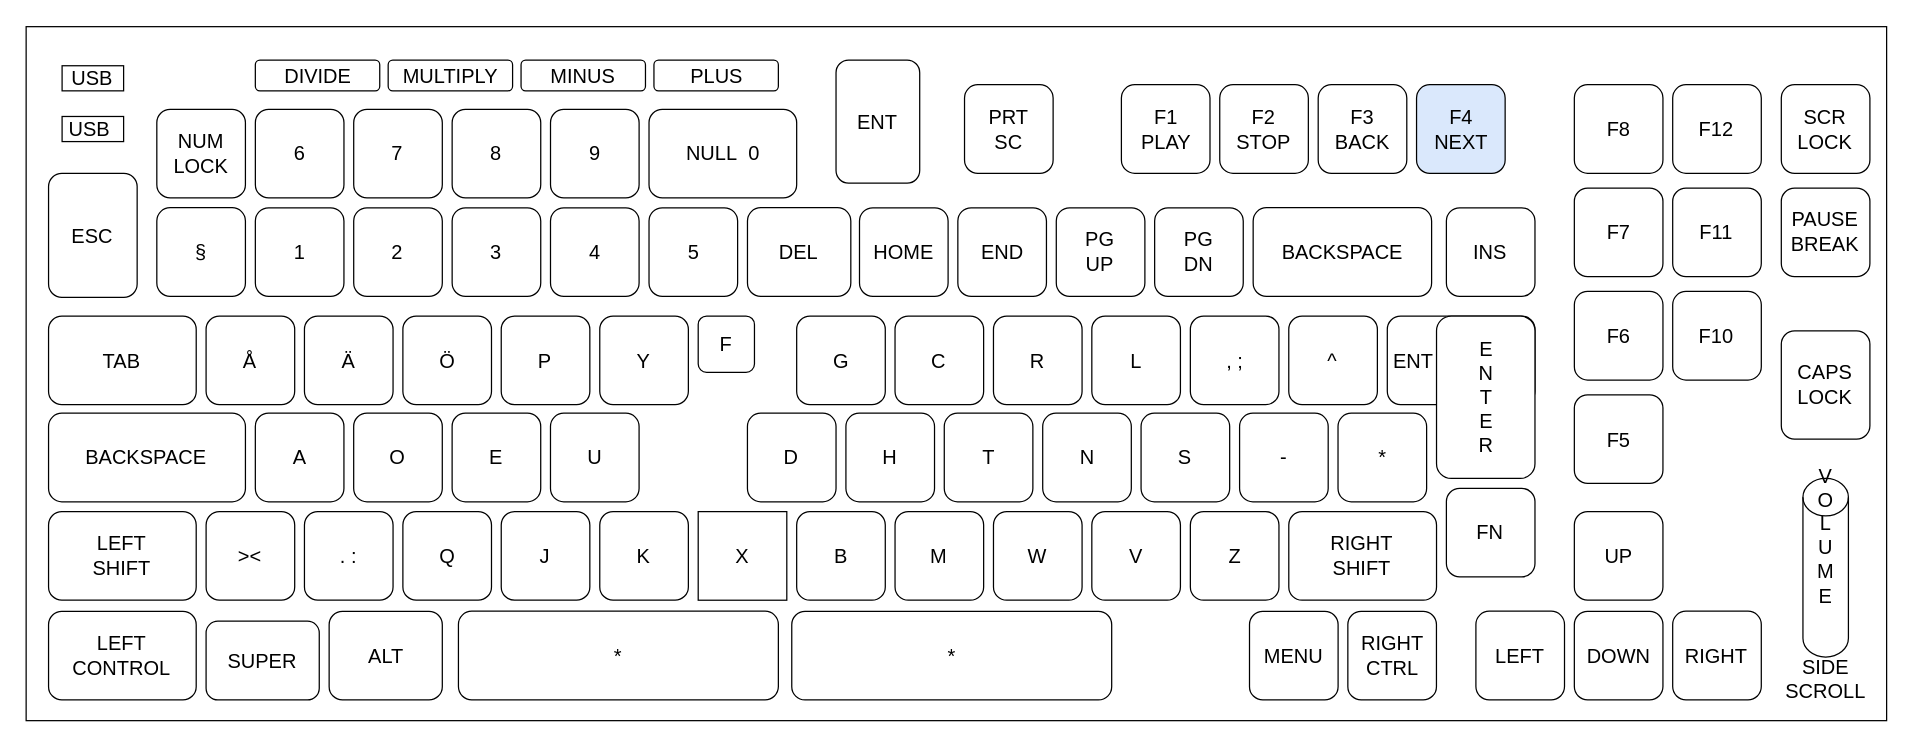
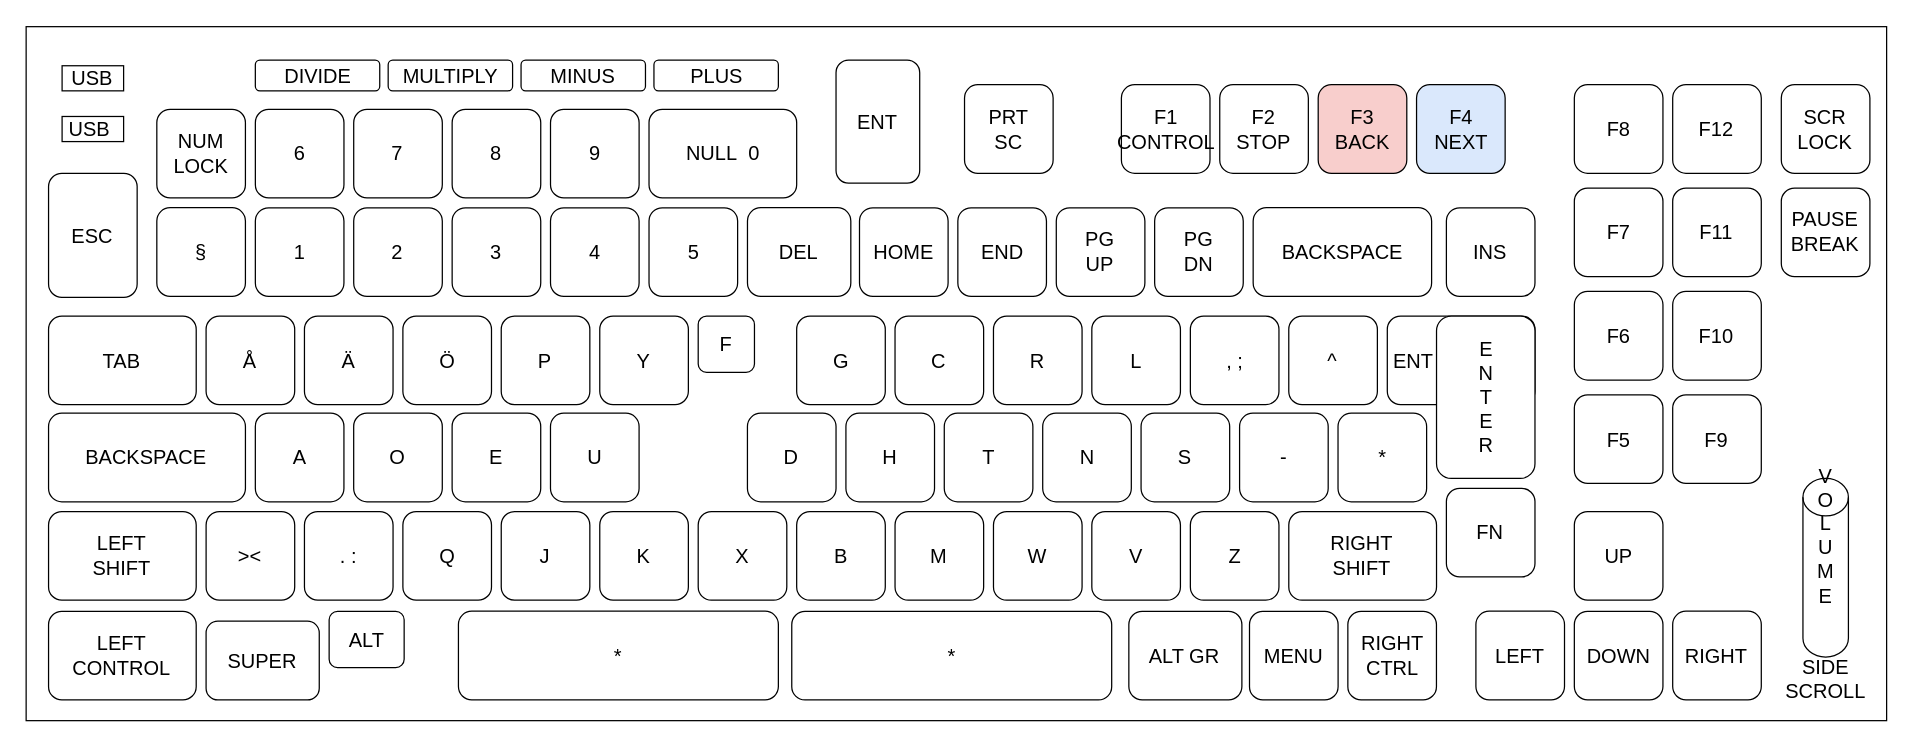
node "F1 PLAY": label "F1 PLAY" -> "F1 CONTROL"
node "F3 BACK": fillcolor #ffffff -> #f8cecc
node "CAPS LOCK": removed
node "F9": added
node "X": shape rectangle -> rounded rectangle
node "ALT": size 113x89 -> 75x56
node "ALT GR": added
